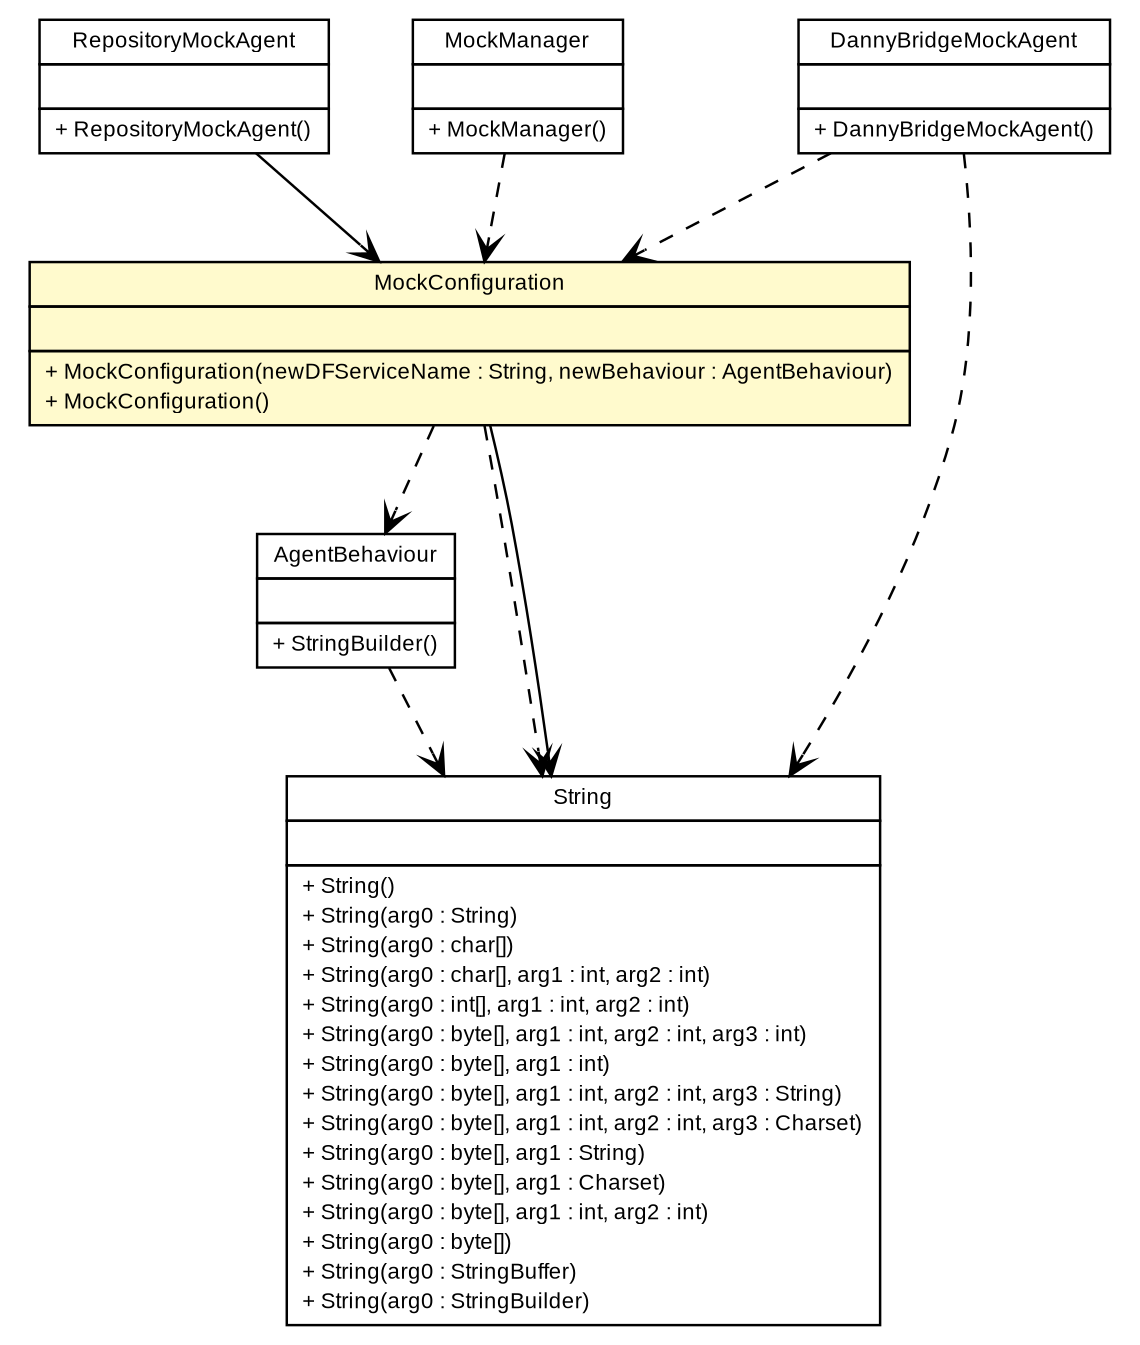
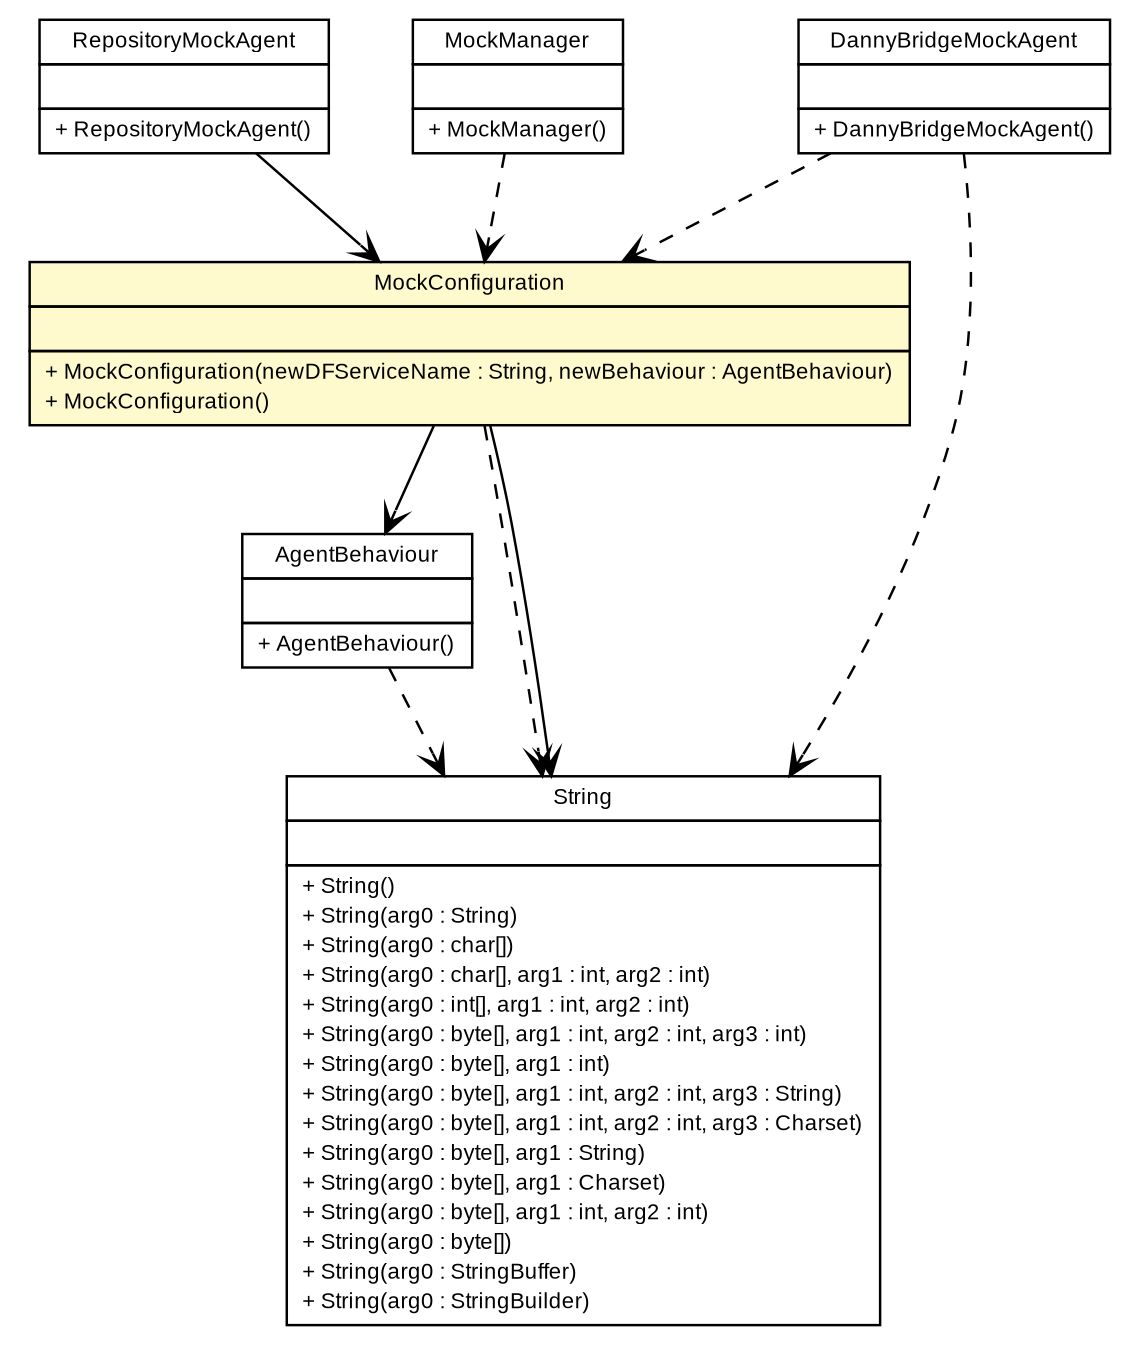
edge "MockConfiguration" -> "AgentBehaviour": style dashed -> solid
node "AgentBehaviour": text "+ StringBuilder()" -> "+ AgentBehaviour()"
